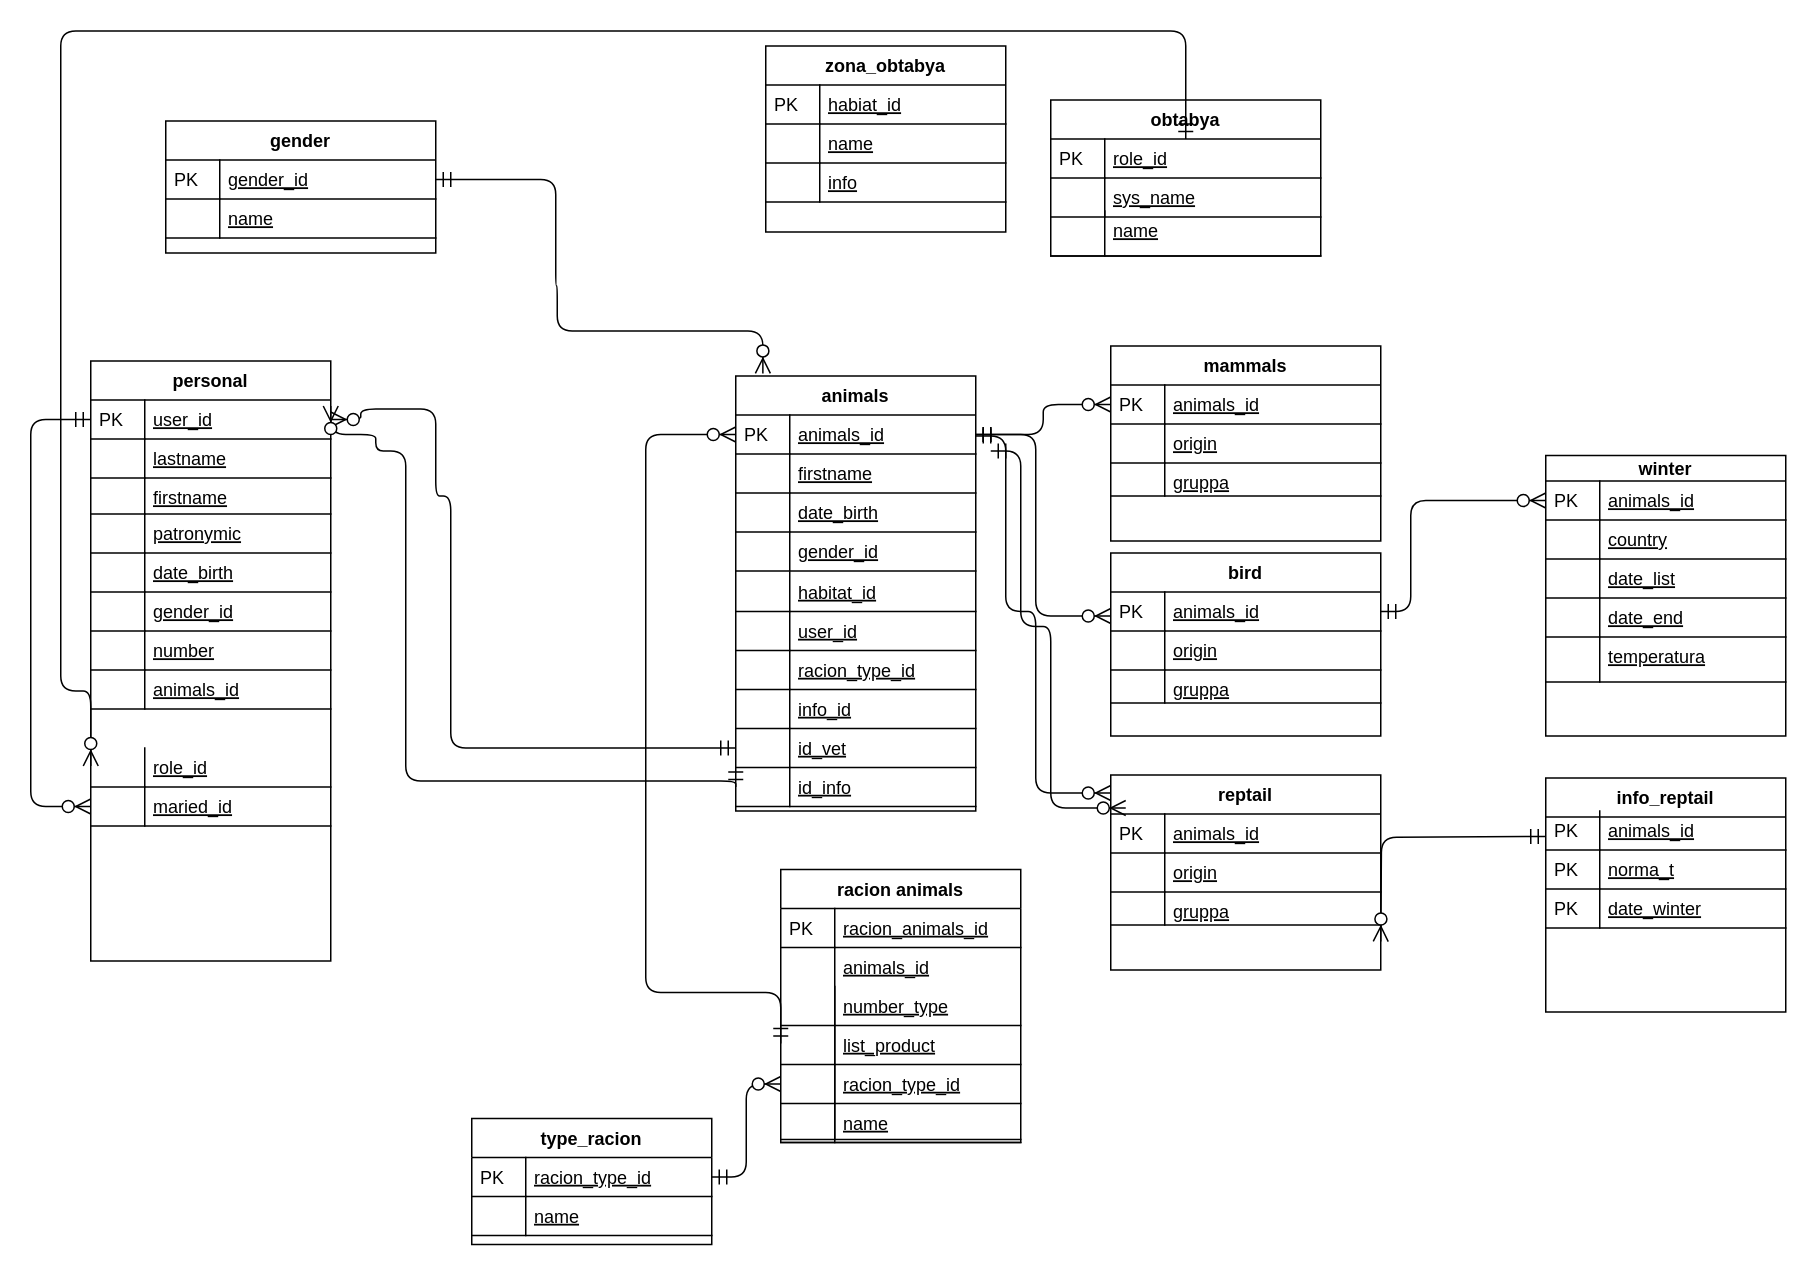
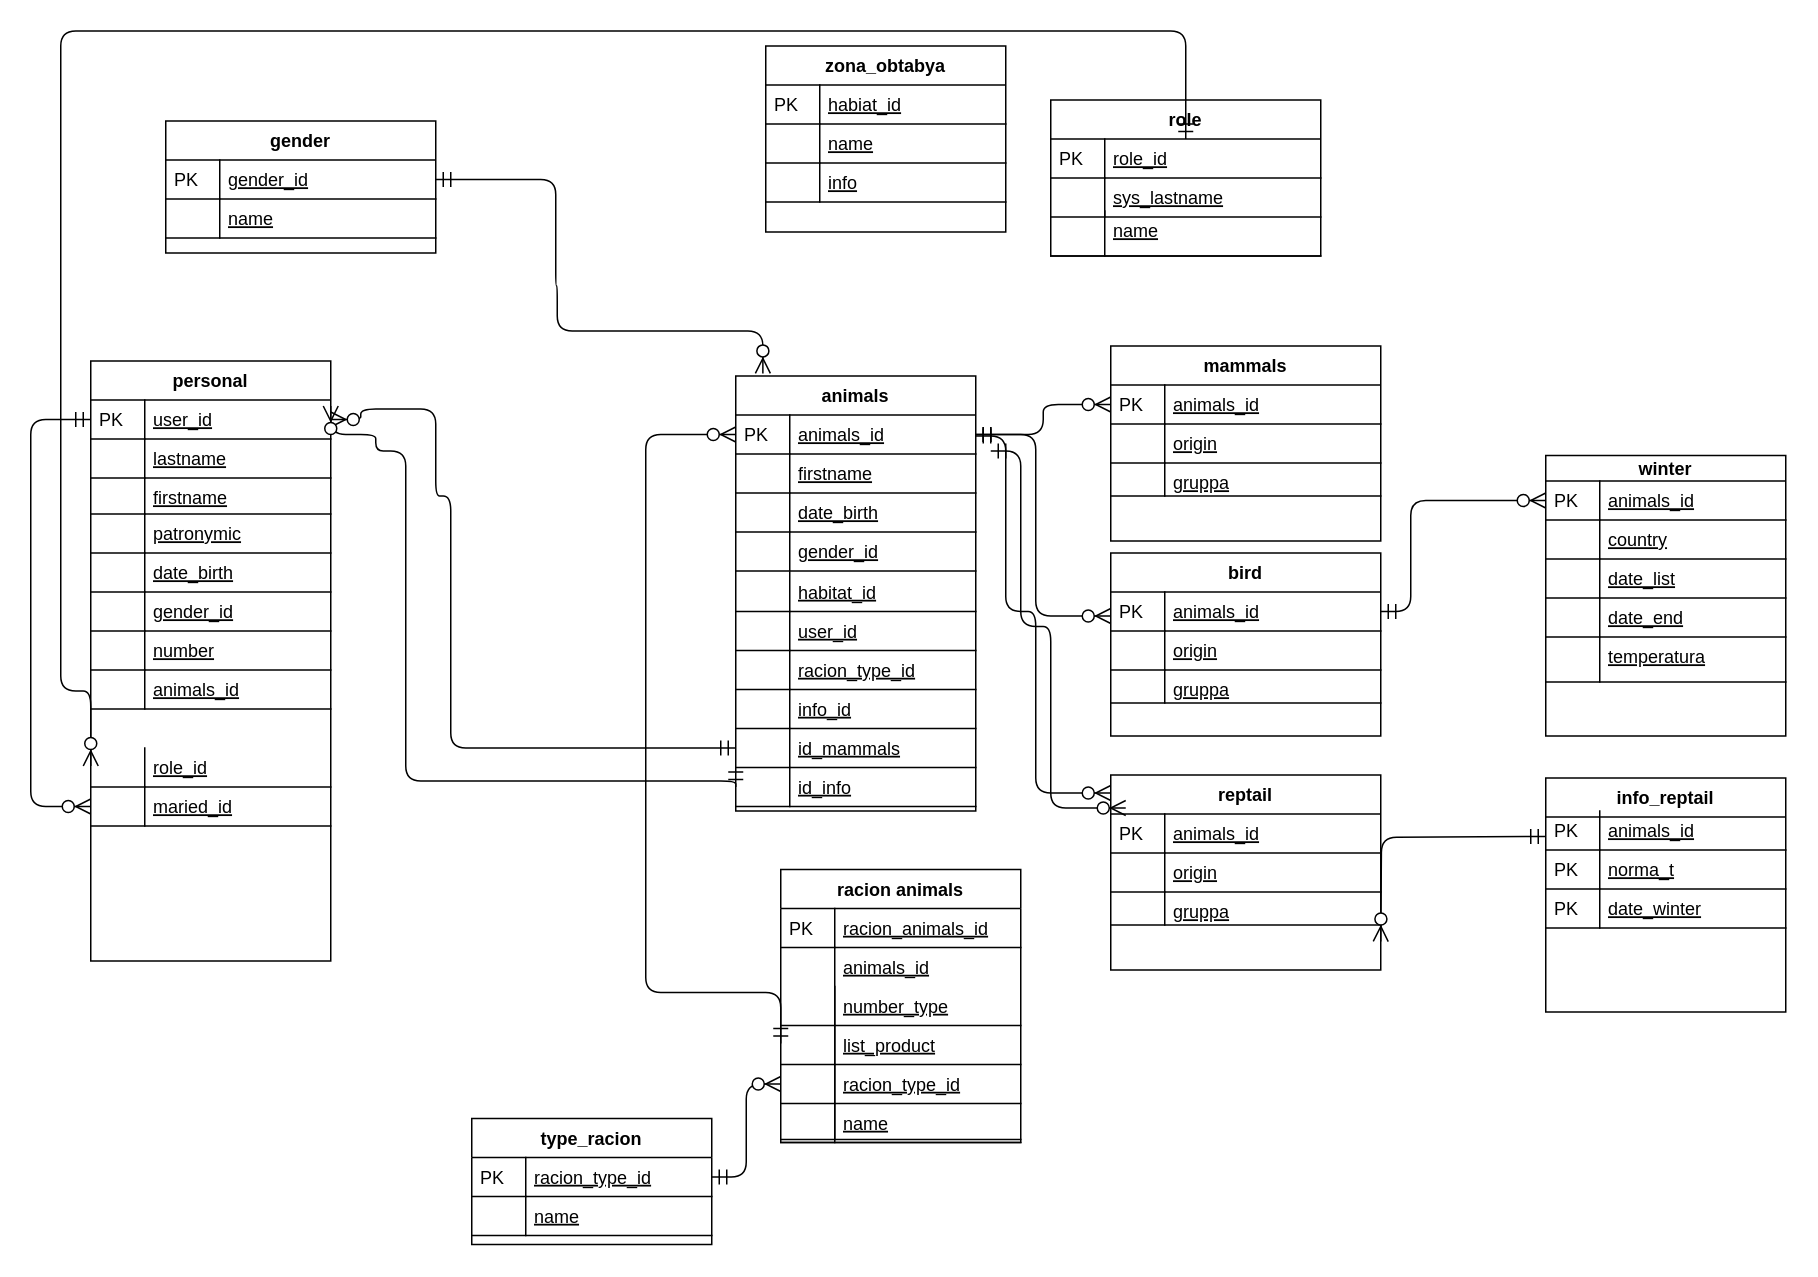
node "obtabya": label "obtabya" -> "role"
node "sys_name": label "sys_name" -> "sys_lastname"
node "id_vet": label "id_vet" -> "id_mammals"
